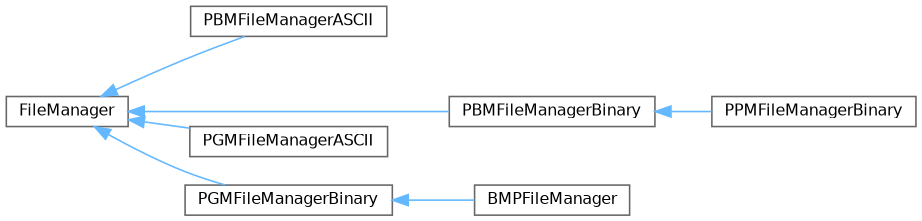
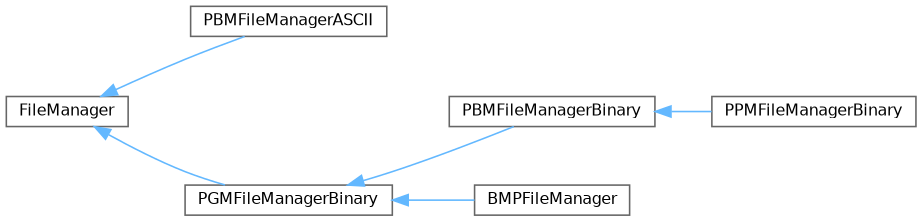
edge "PBMFileManagerBinary" -> "FileManager": now "PBMFileManagerBinary" -> "PGMFileManagerBinary"
node "PGMFileManagerASCII": removed
